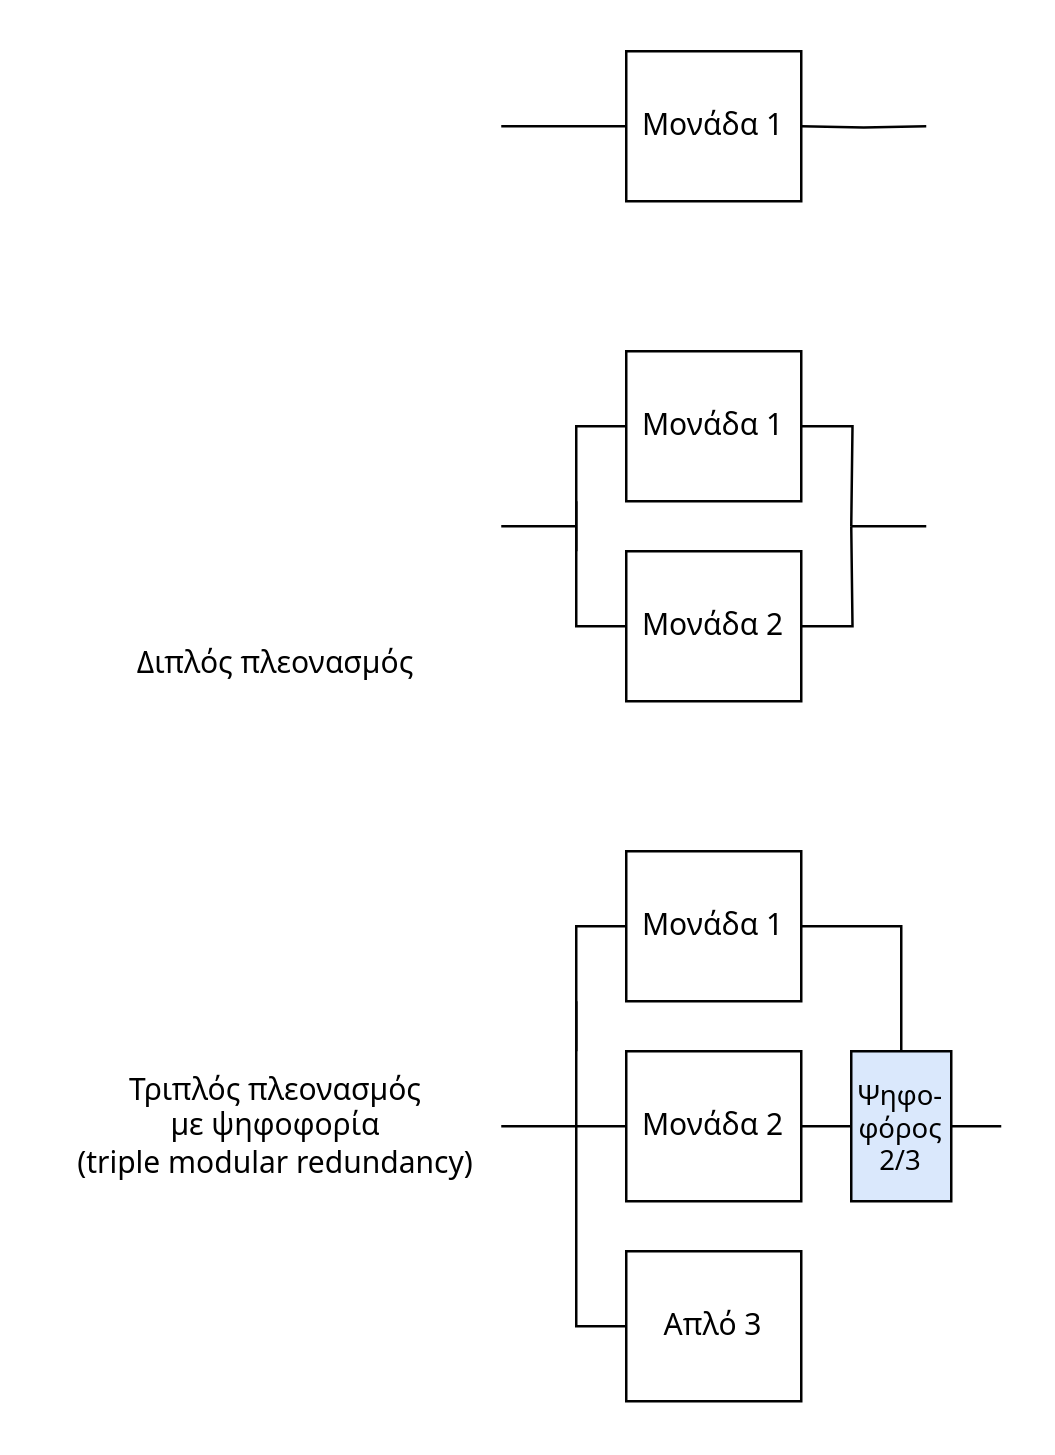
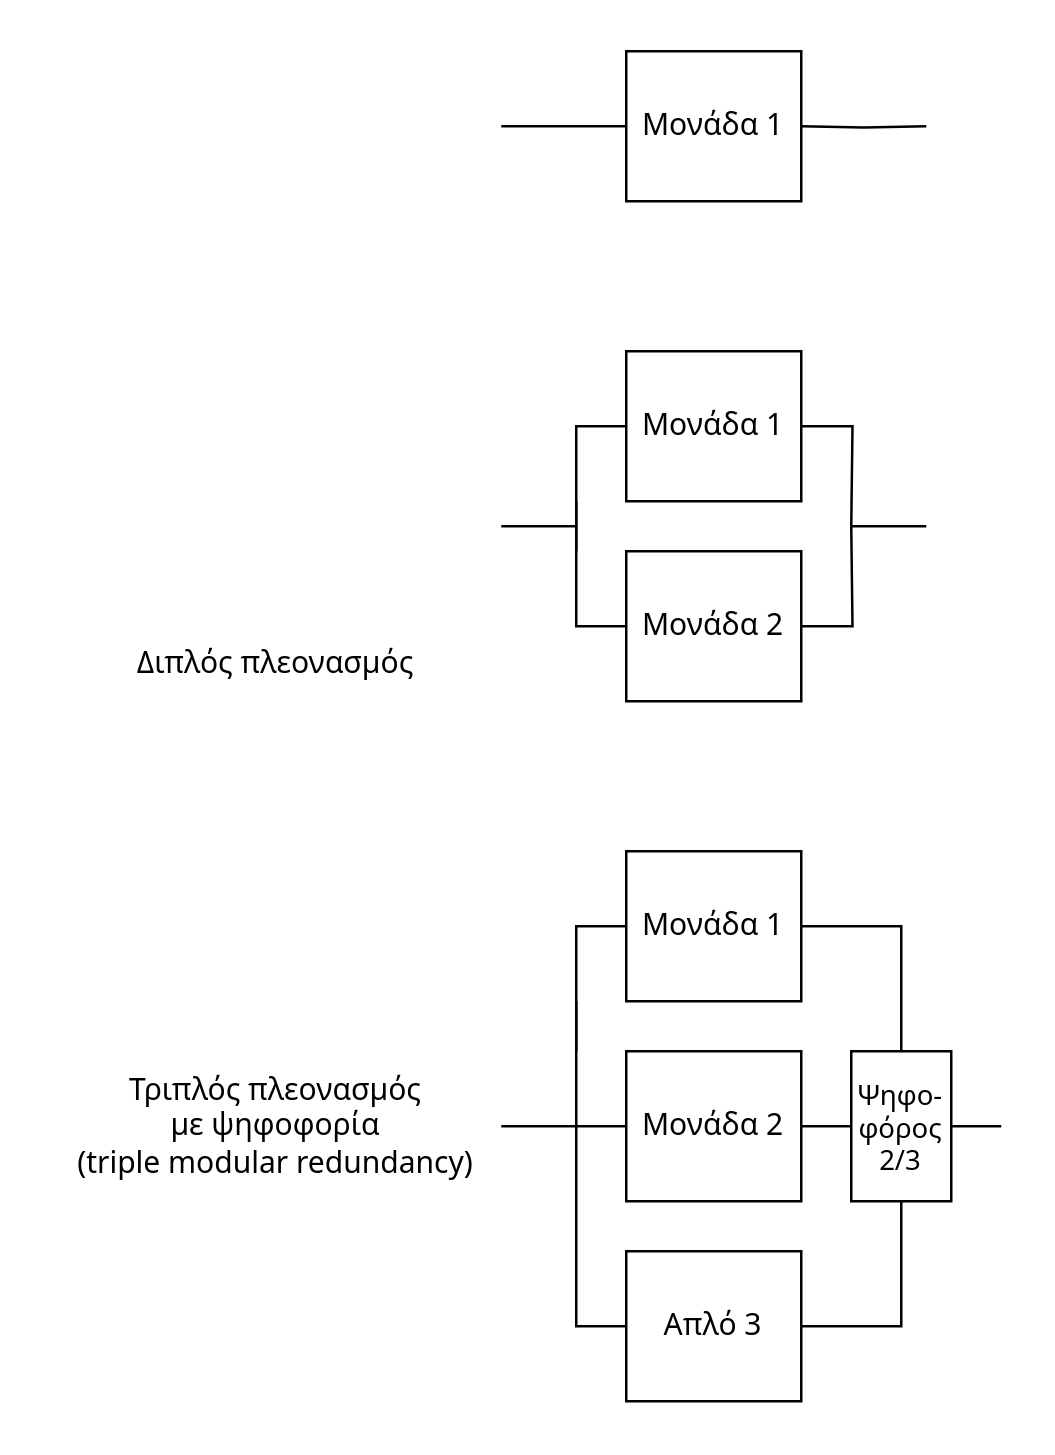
node "Ψηφο-φόρος 2/3": fillcolor #dae8fc -> #ffffff
edge "Ψηφο-φόρος 2/3" -- "Απλό 3": added
